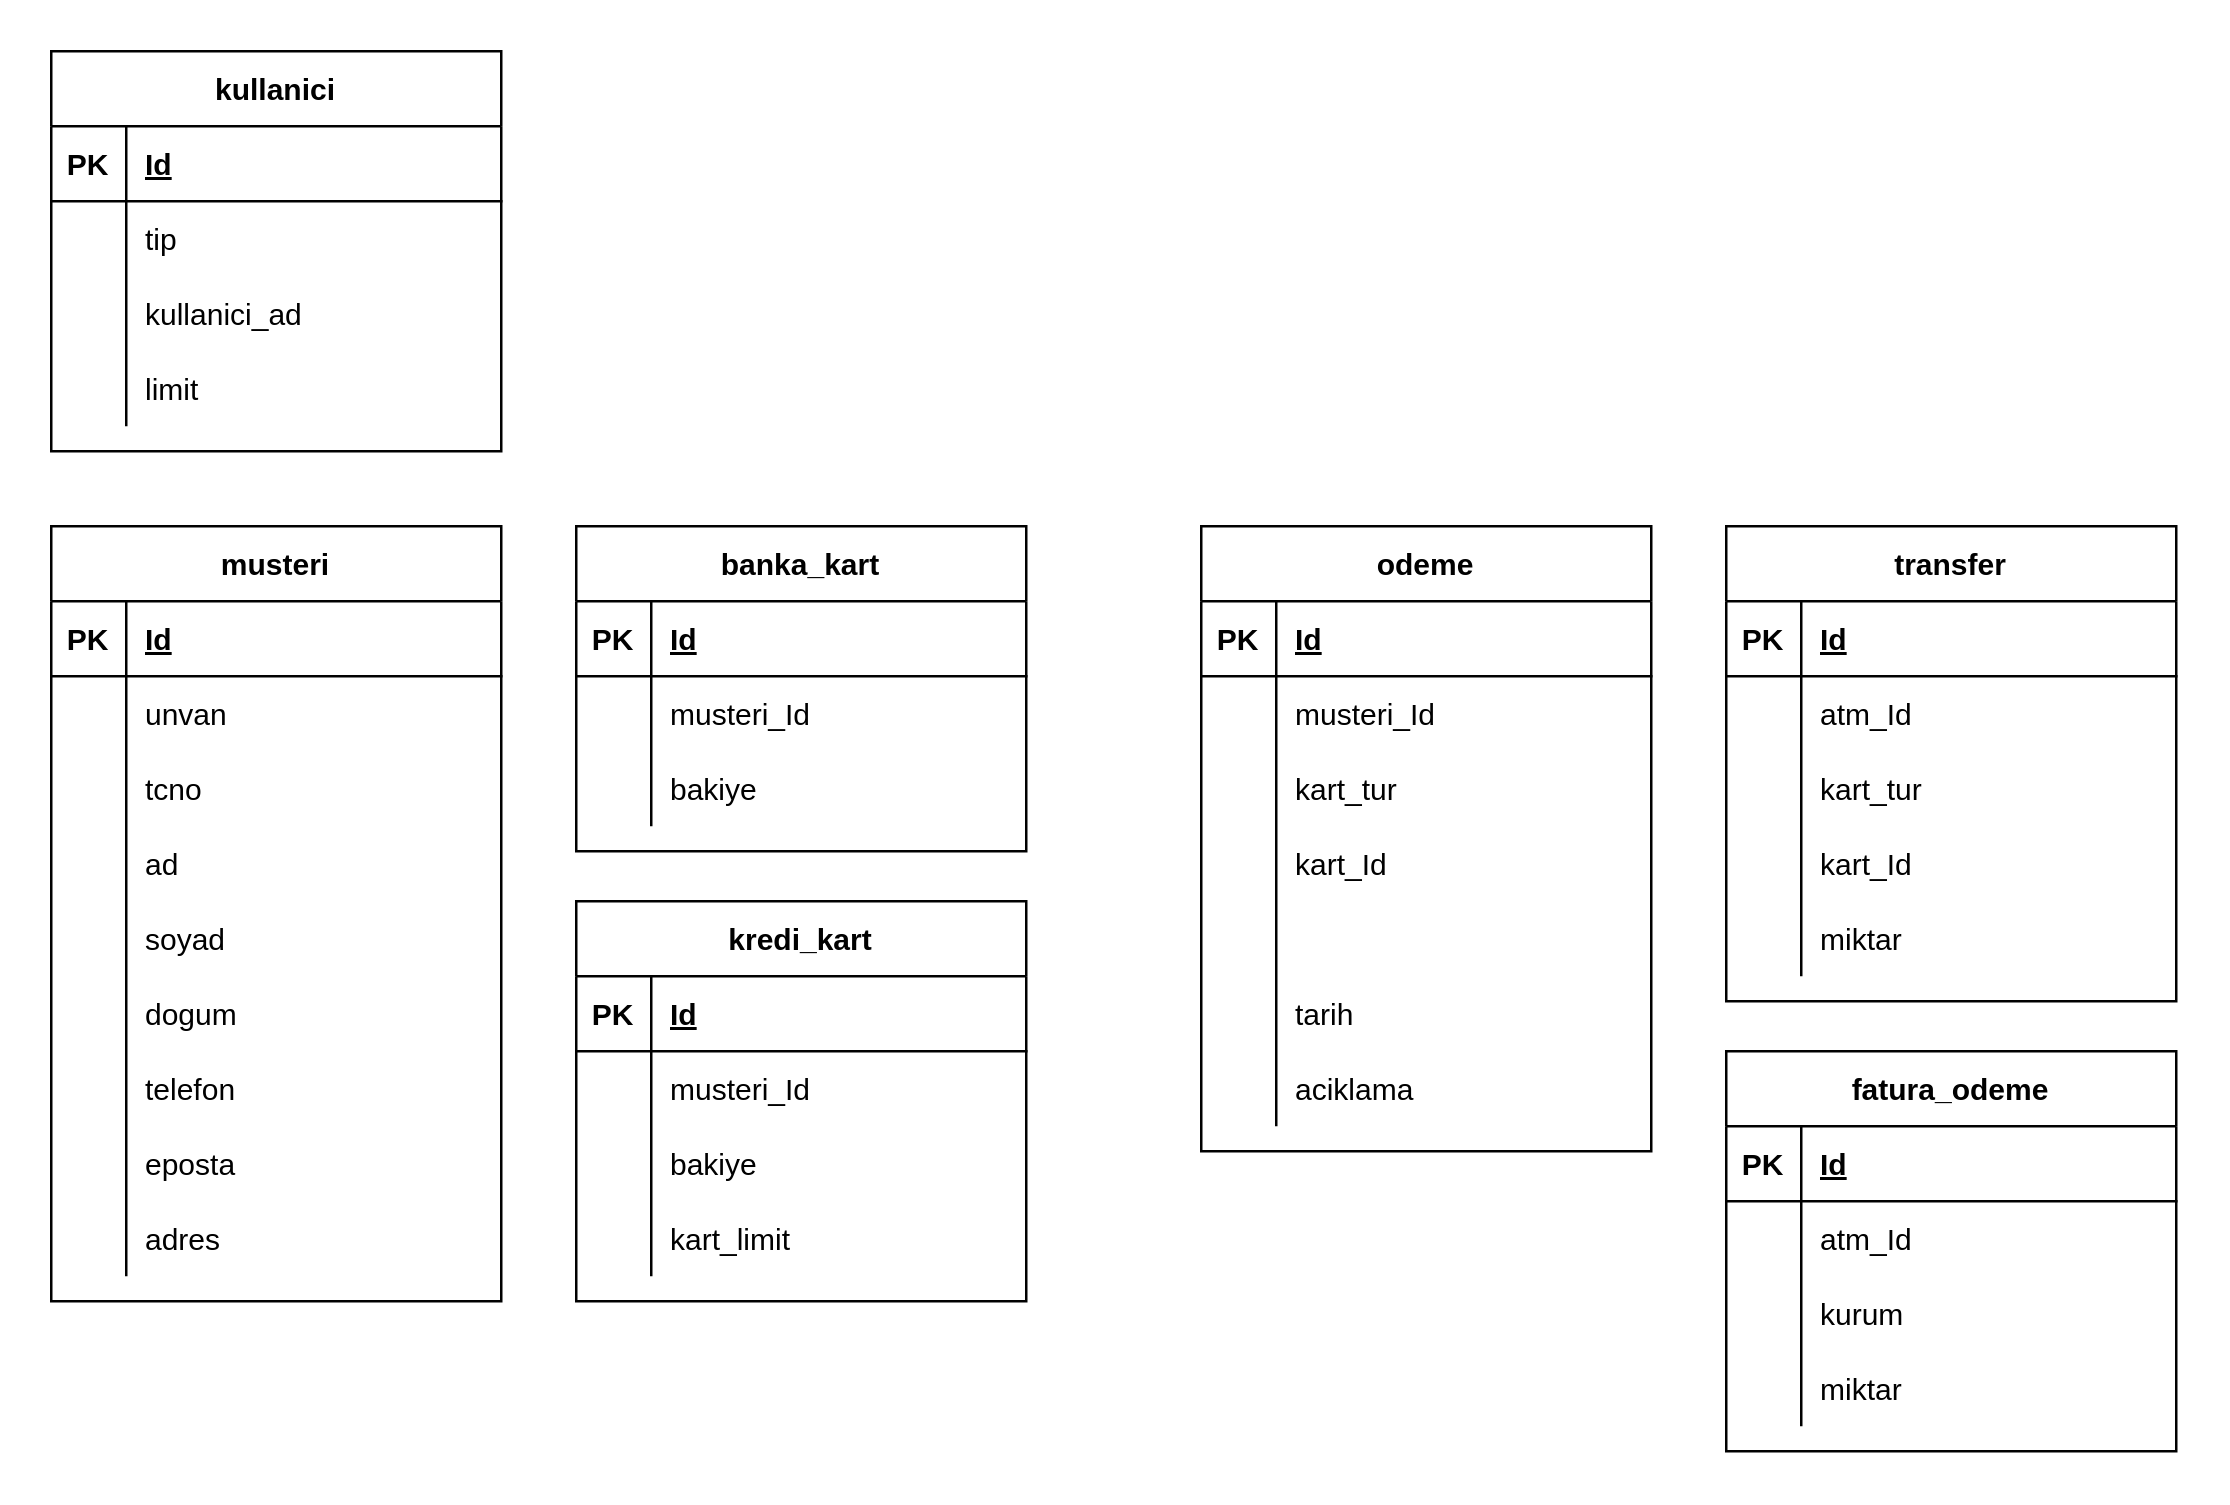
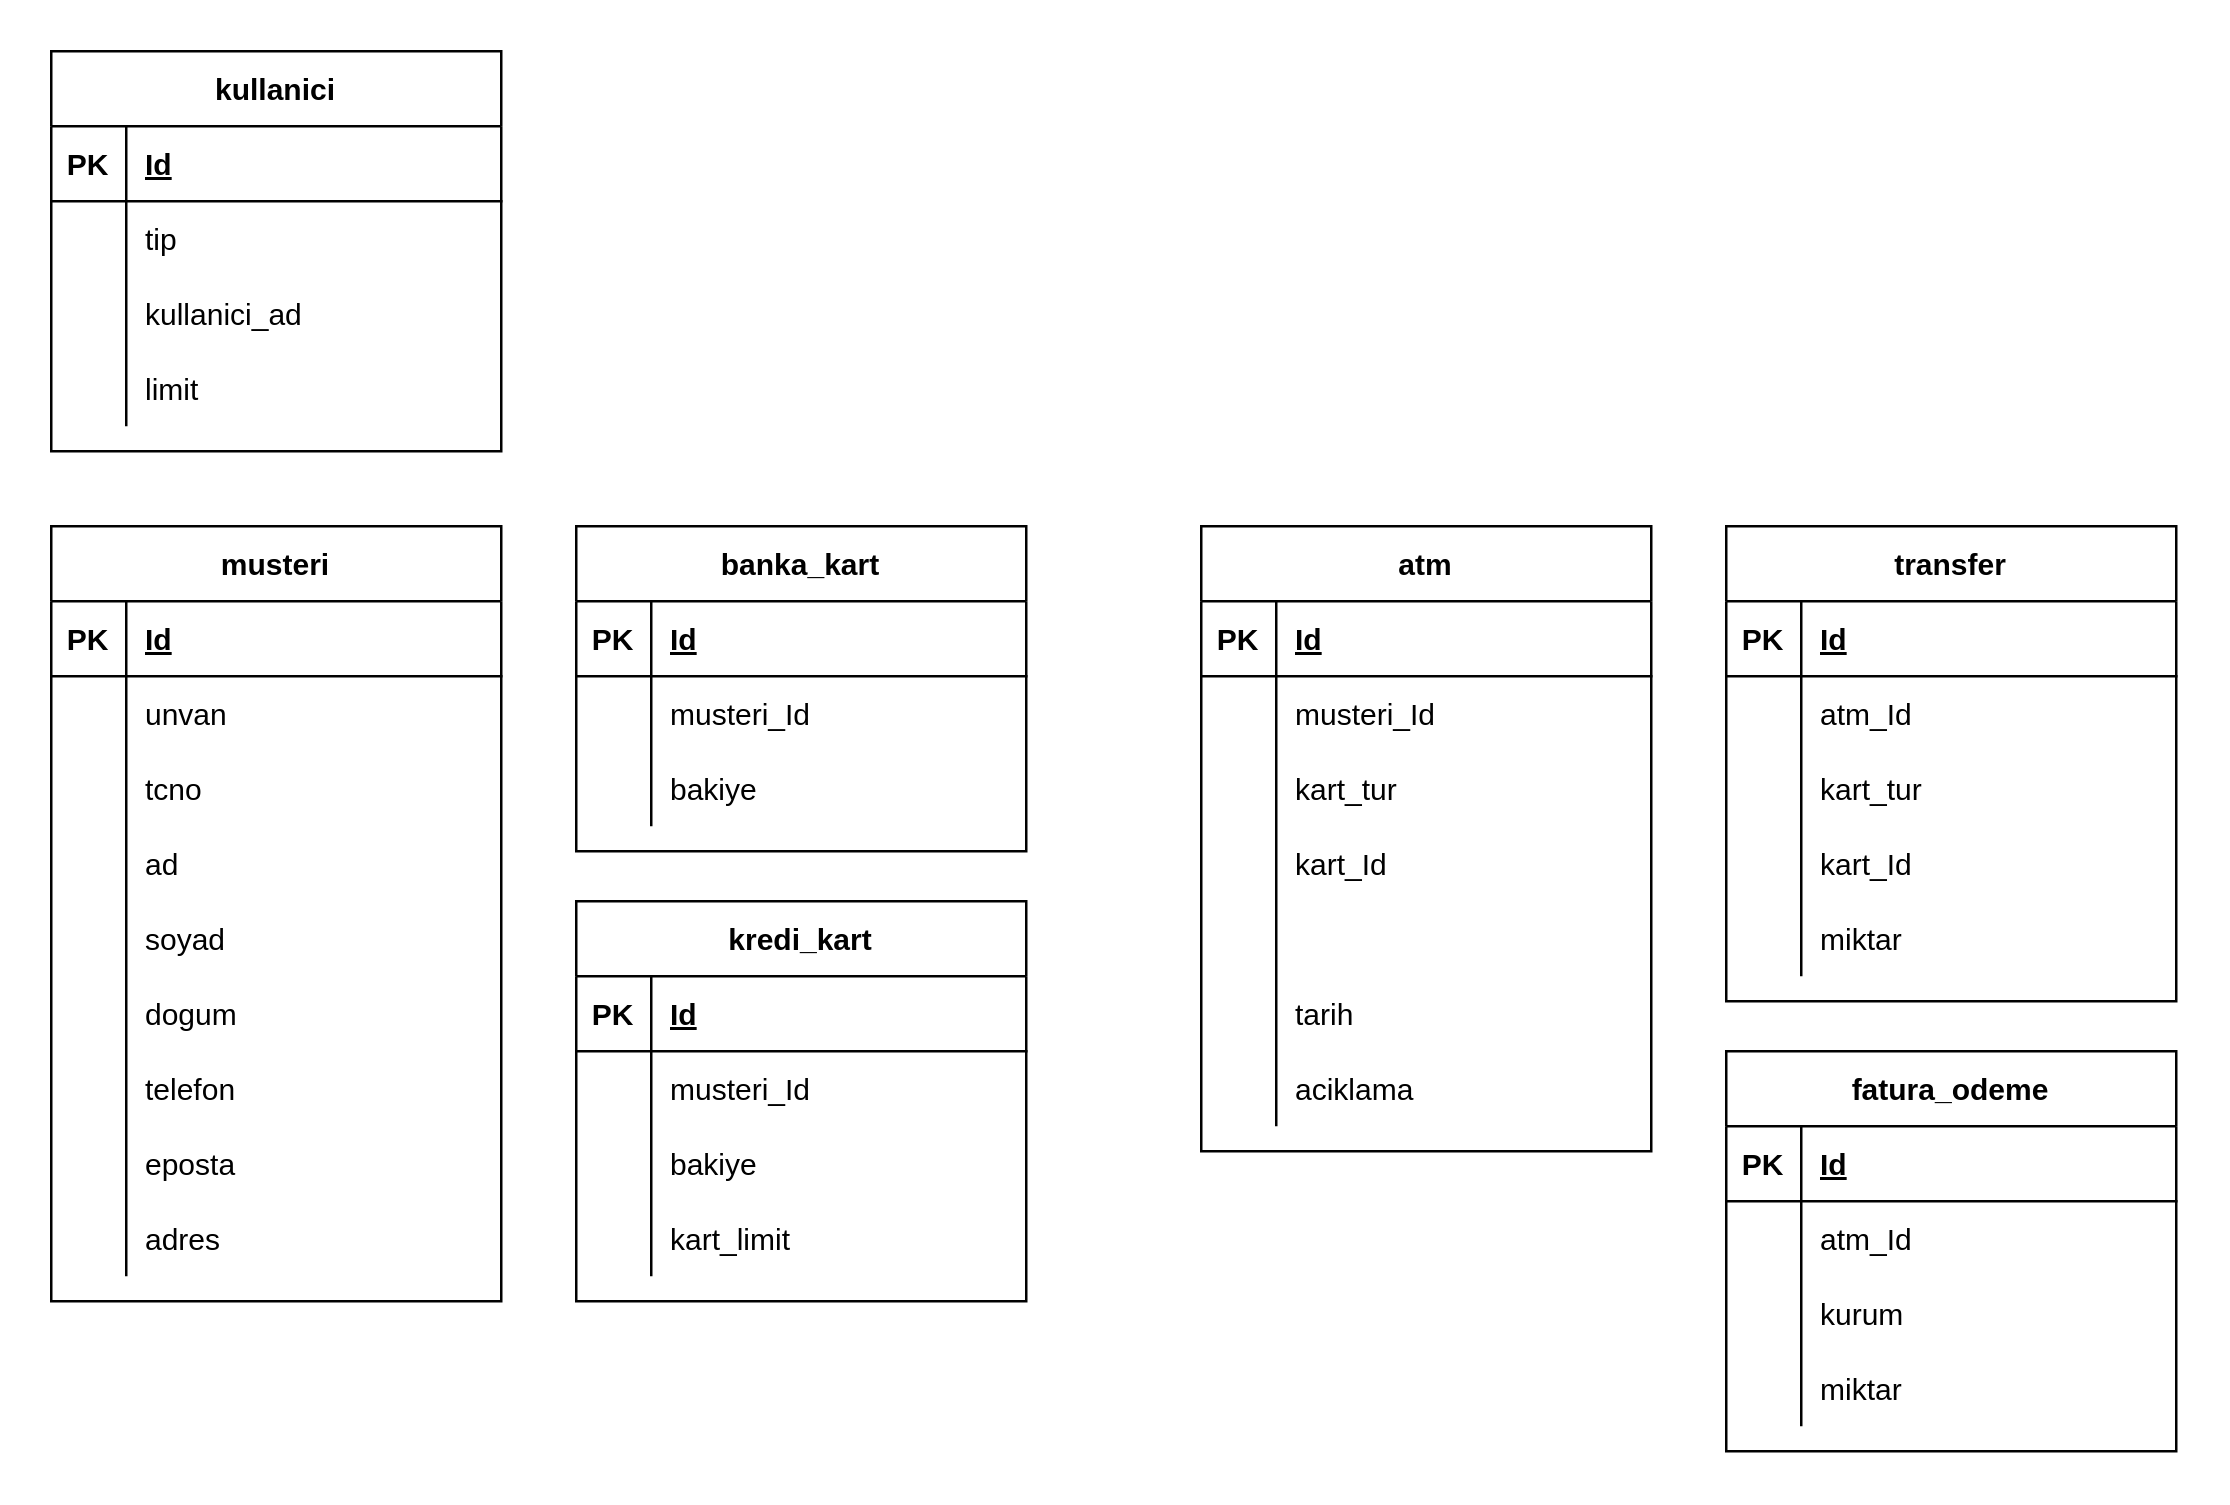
node "odeme": label "odeme" -> "atm"
